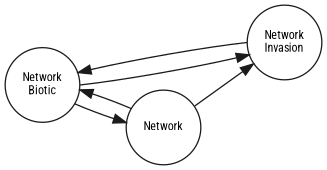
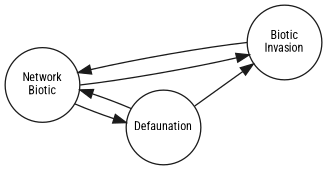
node "Network Invasion": label "Network Invasion" -> "Biotic Invasion"
node "Network": label "Network" -> "Defaunation"
